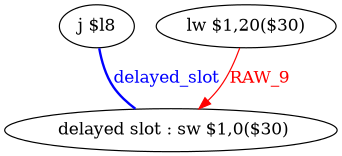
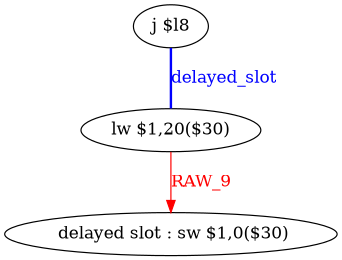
edge "j $l8" -- "delayed slot : sw $1,0($30)": now "j $l8" -- "lw $1,20($30)"
